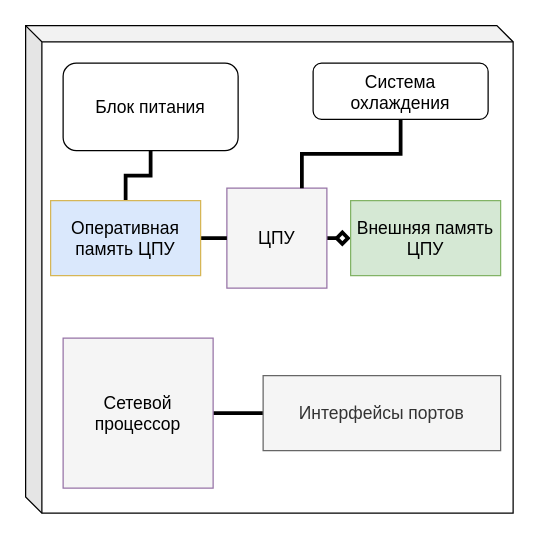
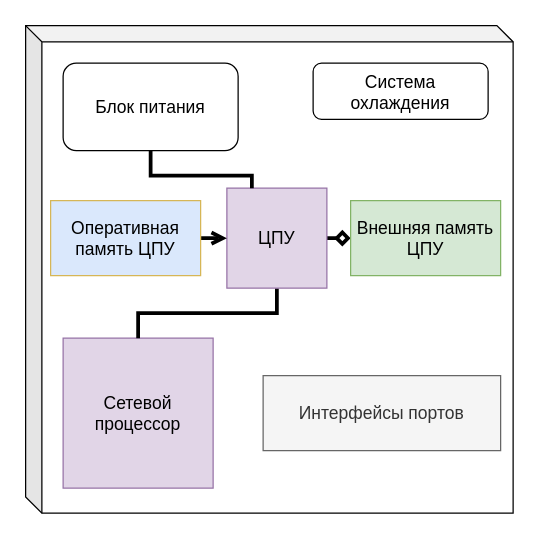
edge "Система охлаждения" -- "ЦПУ": removed
edge "Блок питания" -- "Оперативная память ЦПУ": now "Блок питания" -- "ЦПУ"
edge "Оперативная память ЦПУ" -- "ЦПУ": arrowhead none -> open
node "ЦПУ": fillcolor #f5f5f5 -> #e1d5e7
edge "ЦПУ" -- "Сетевой процессор": added
node "Сетевой процессор": fillcolor #f5f5f5 -> #e1d5e7
edge "Сетевой процессор" -- "Интерфейсы портов": removed
